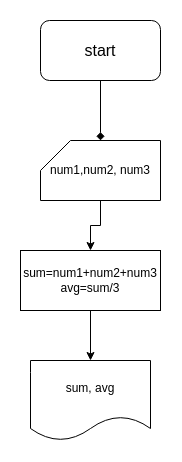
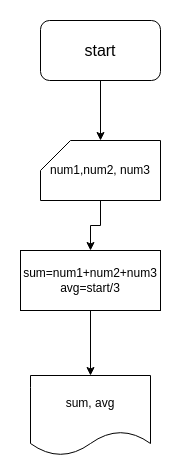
edge "start" -> "num1,num2, num3": arrowhead diamond -> classic
node "sum=num1+num2+num3 avg=sum/3": label "sum=num1+num2+num3 avg=sum/3" -> "sum=num1+num2+num3 avg=start/3"
node "sum, avg": moved (91, 401) -> (91, 416)
